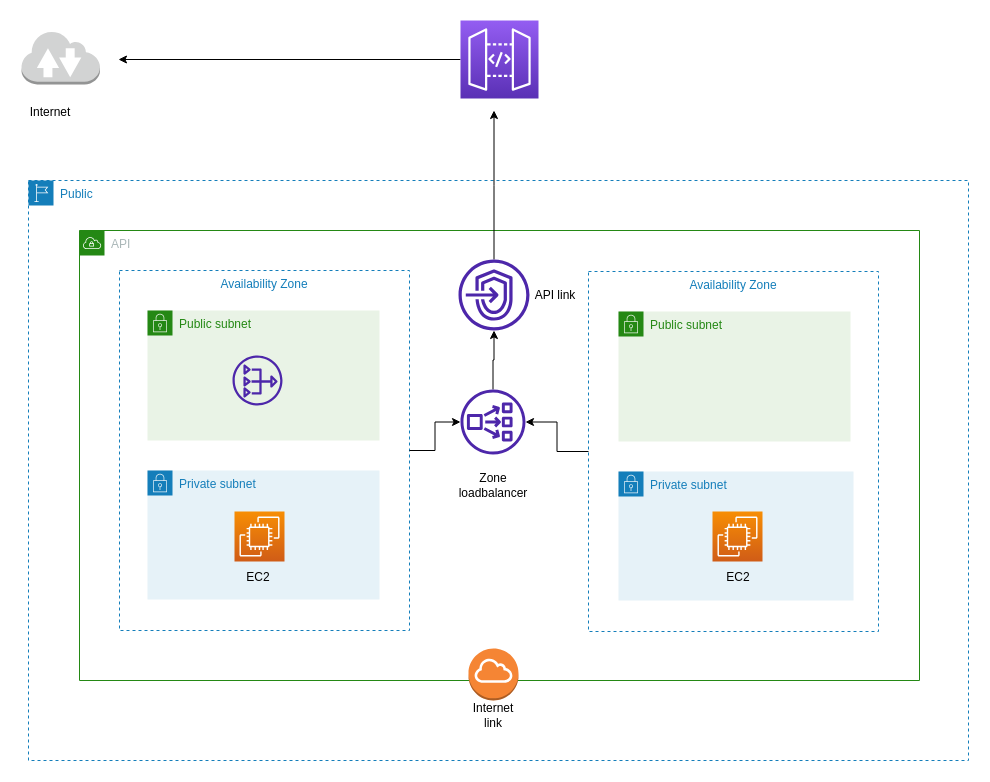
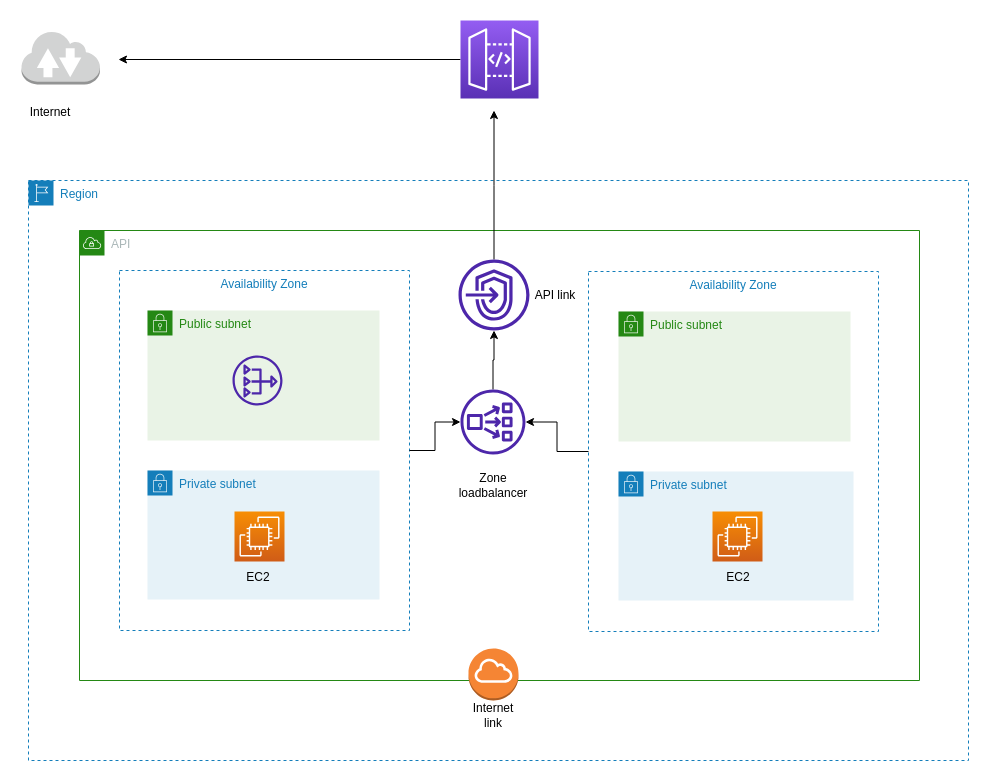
node "Public": label "Public" -> "Region"
